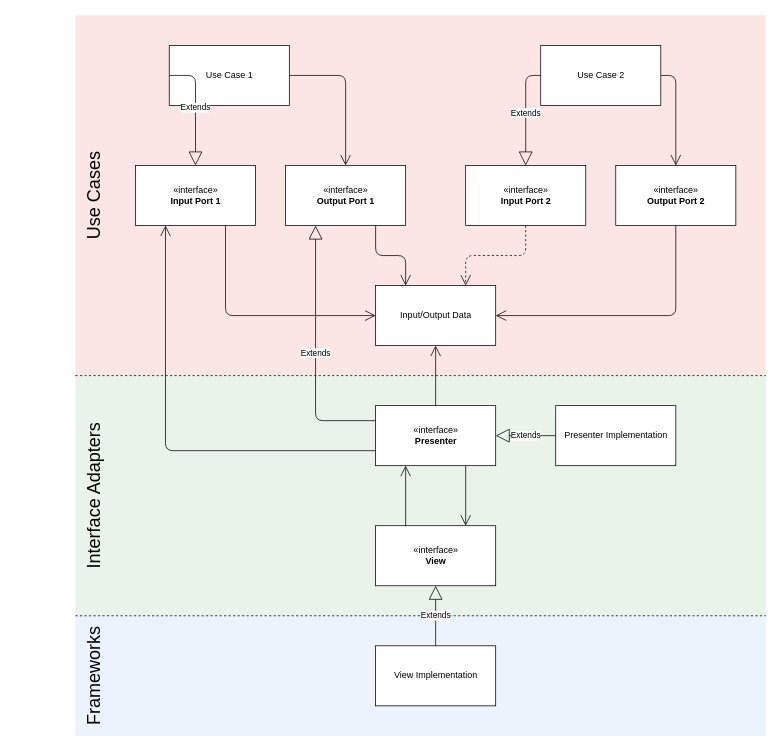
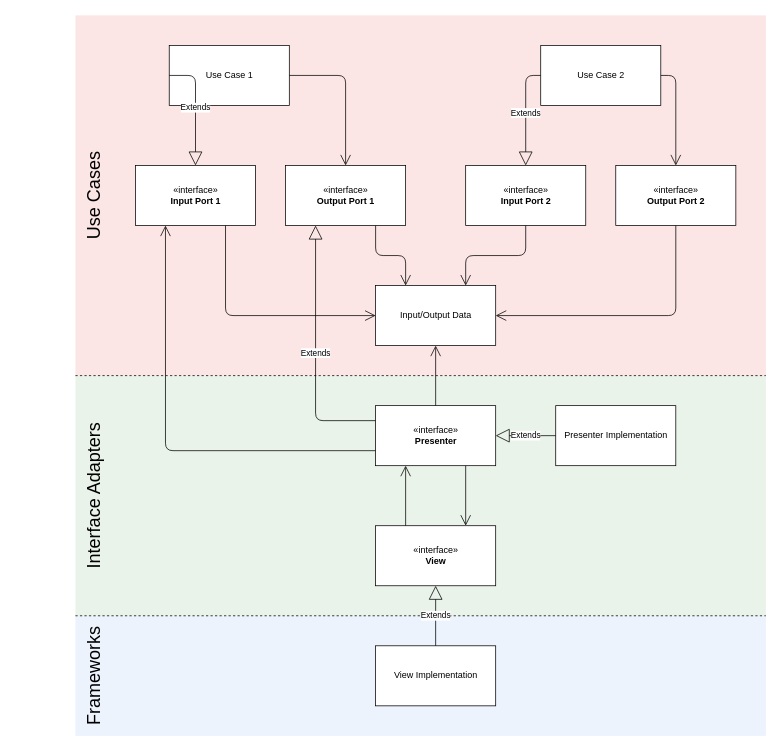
edge "«interface» Input Port 2" -> "Input/Output Data": style dashed -> solid
